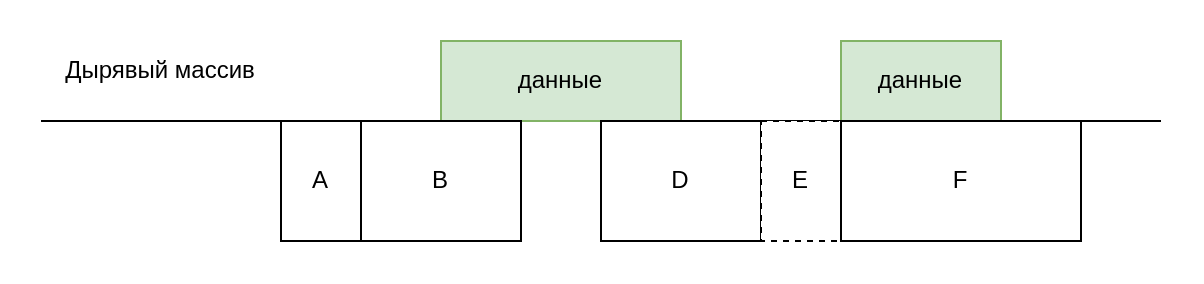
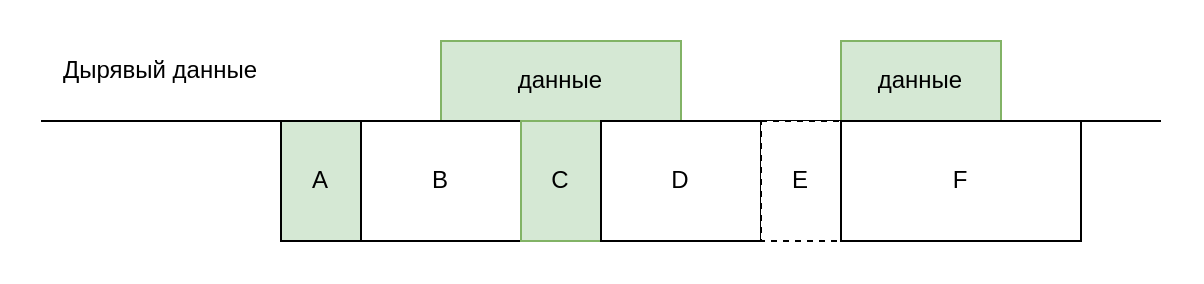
node "Дырявый массив": label "Дырявый массив" -> "Дырявый данные"
node "A": fillcolor #ffffff -> #d5e8d4
node "C": added
